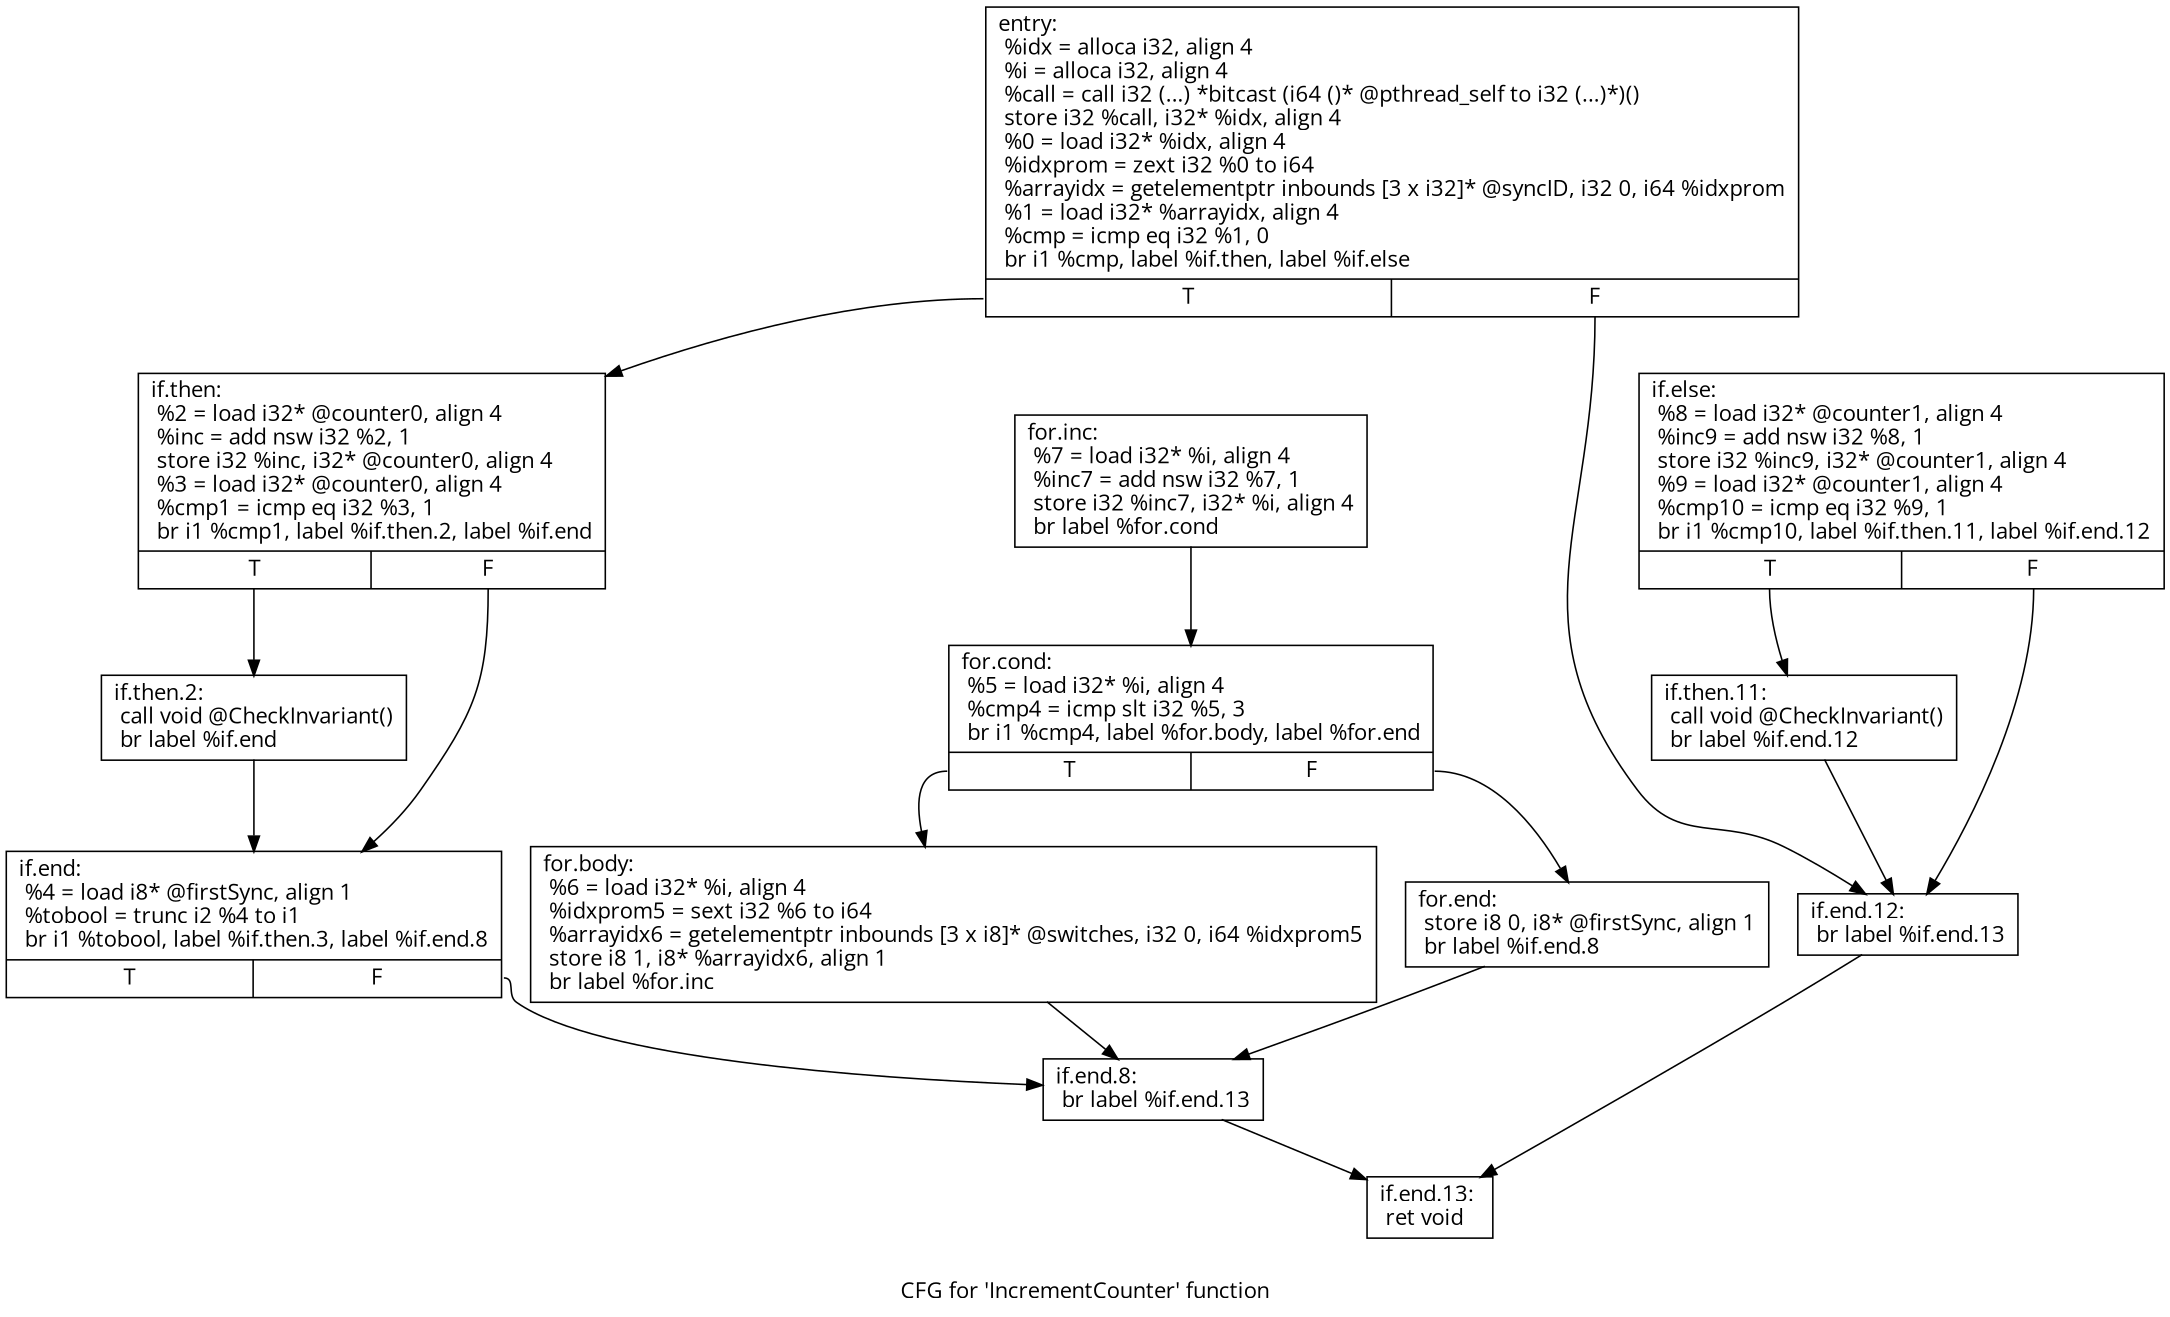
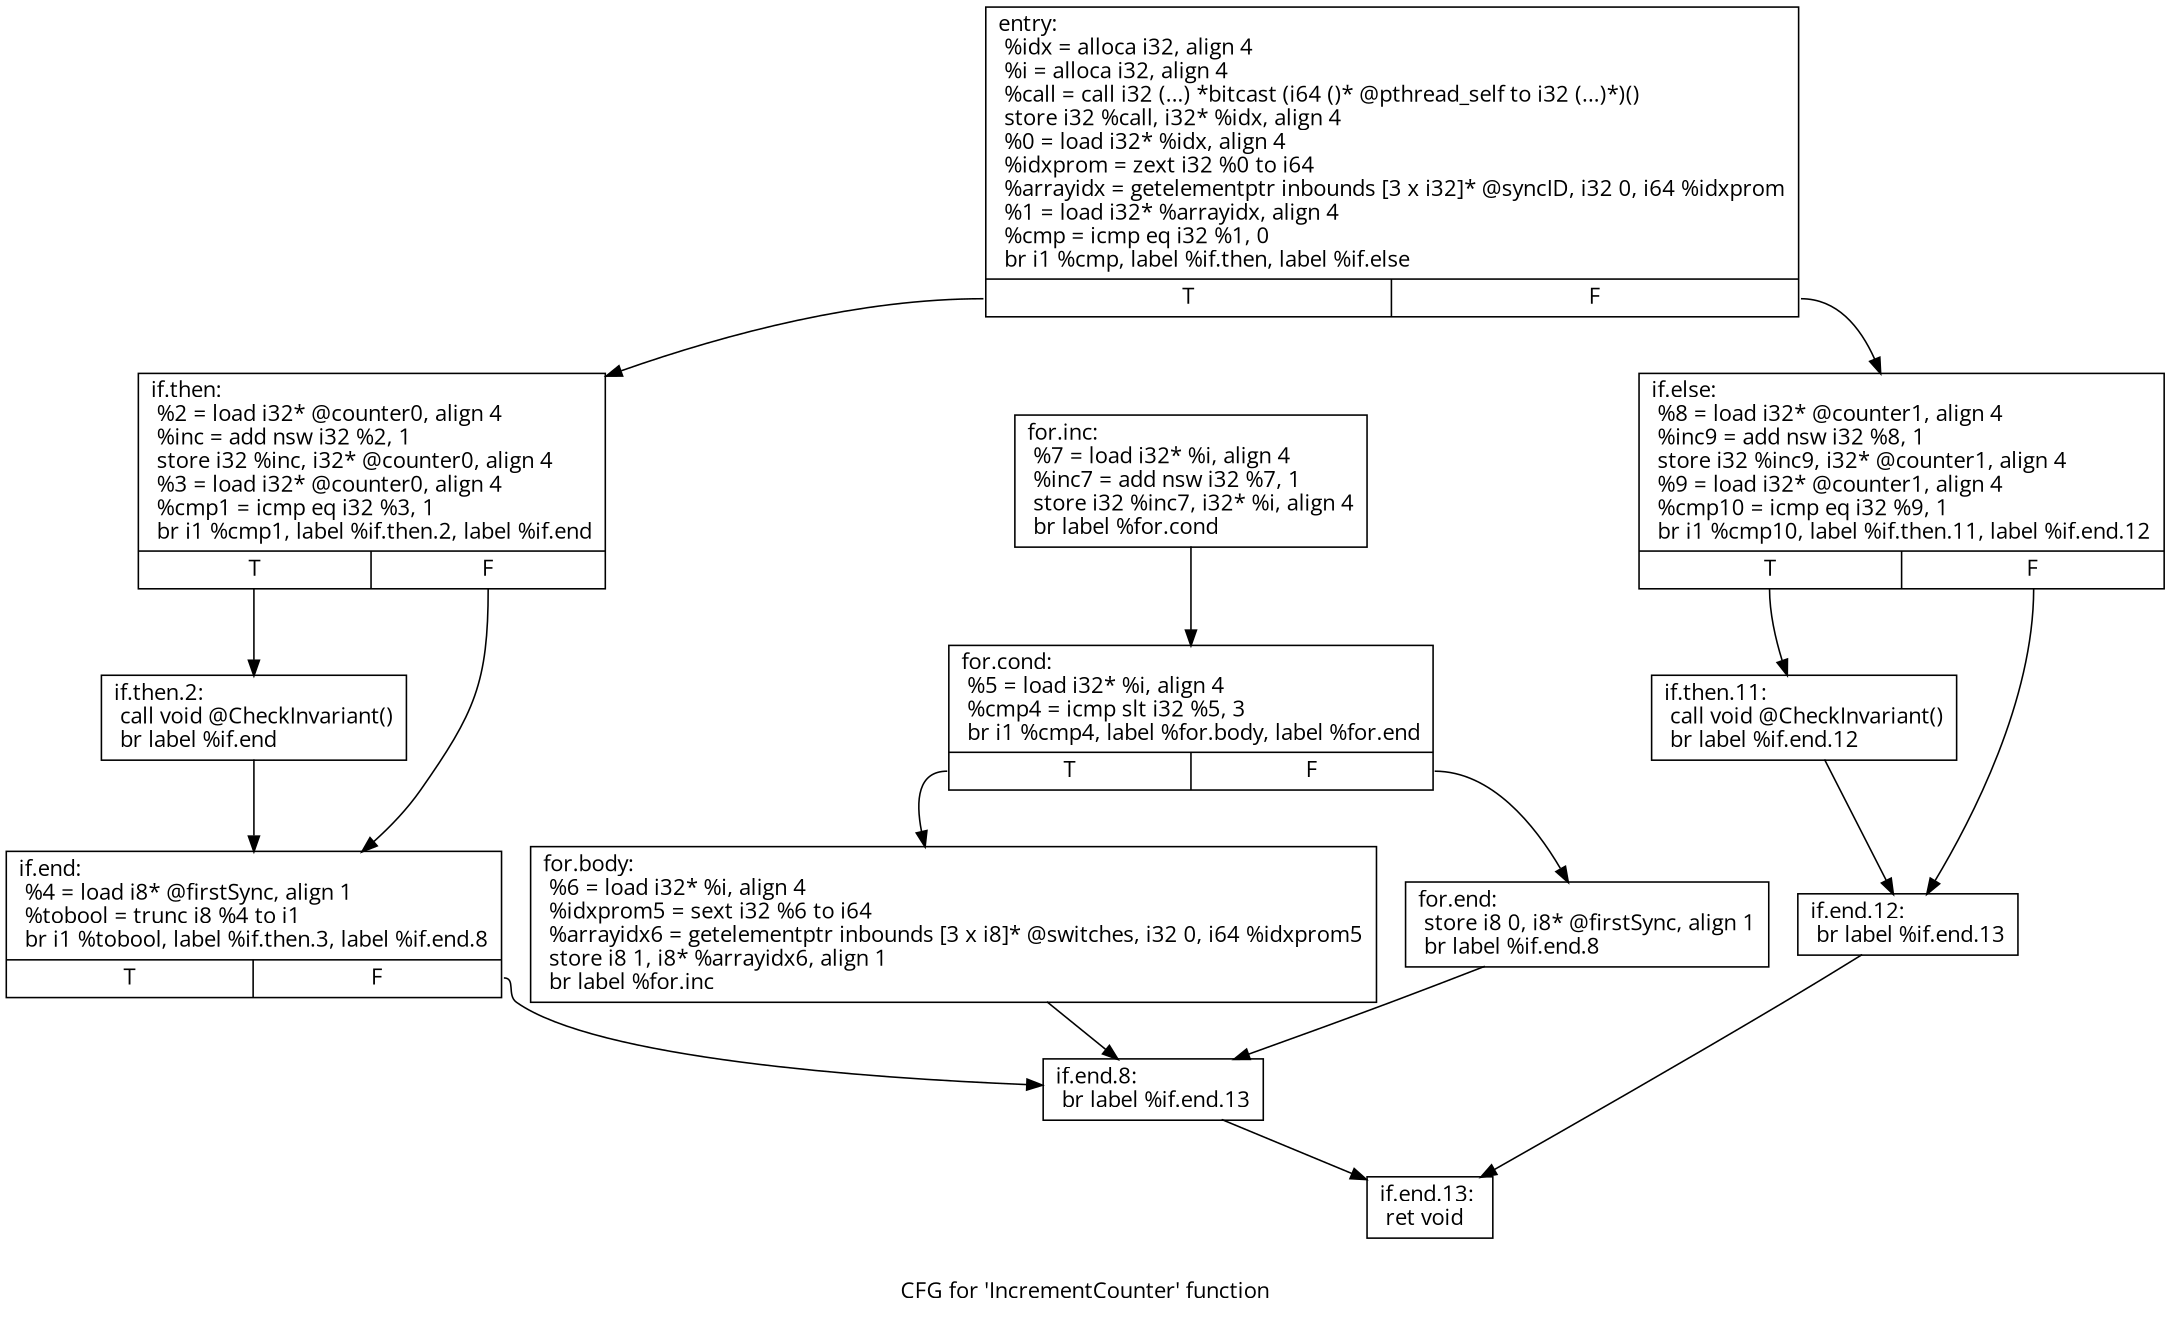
edge "entry:" -> "if.end.12:": now "entry:" -> "if.else:"
node "if.end:": text "%tobool = trunc i2 %4 to i1" -> "%tobool = trunc i8 %4 to i1"
